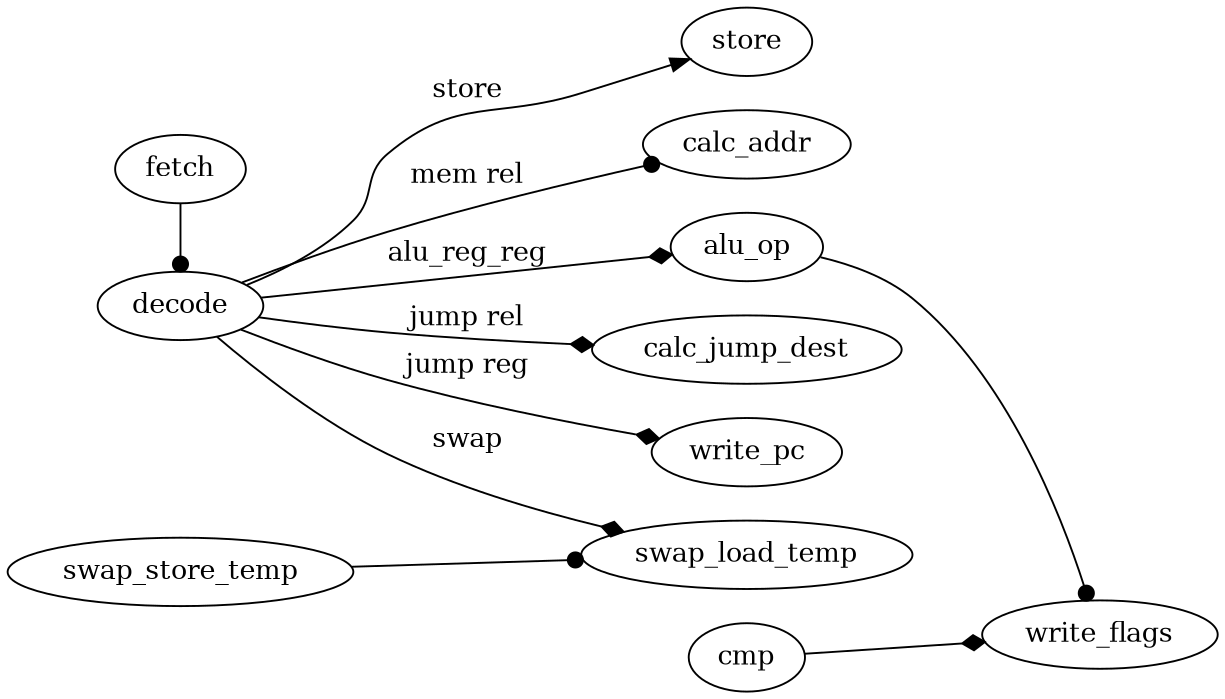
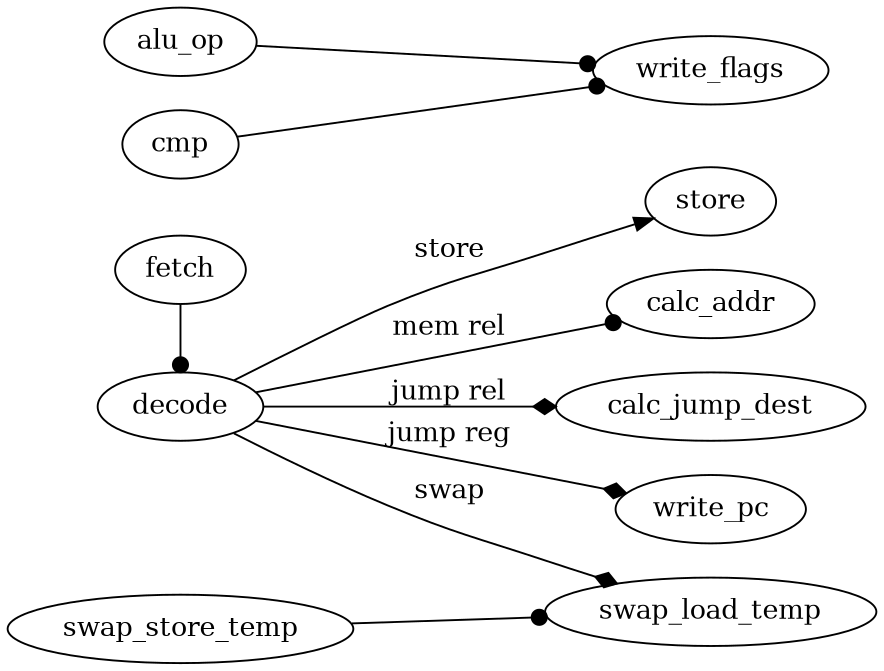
edge "decode" -> "alu_op": removed, label "alu_reg_reg"
edge "cmp" -> "write_flags": arrowhead diamond -> dot
